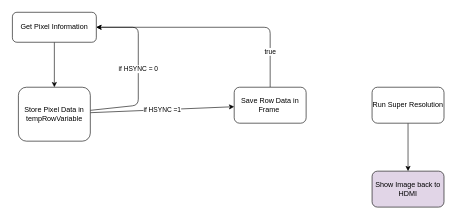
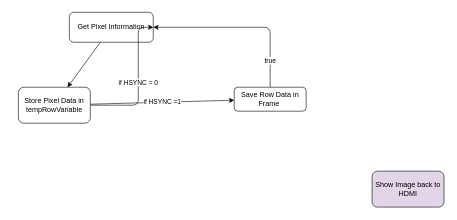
node "Get Pixel Information": moved (54, 27) -> (111, 27)
node "Save Row Data in Frame": size 72x36 -> 72x24
node "Run Super Resolution": removed
node "Store Pixel Data in tempRowVariable": size 72x54 -> 72x36
edge "Run Super Resolution" -> "Show Image back to HDMI": removed
